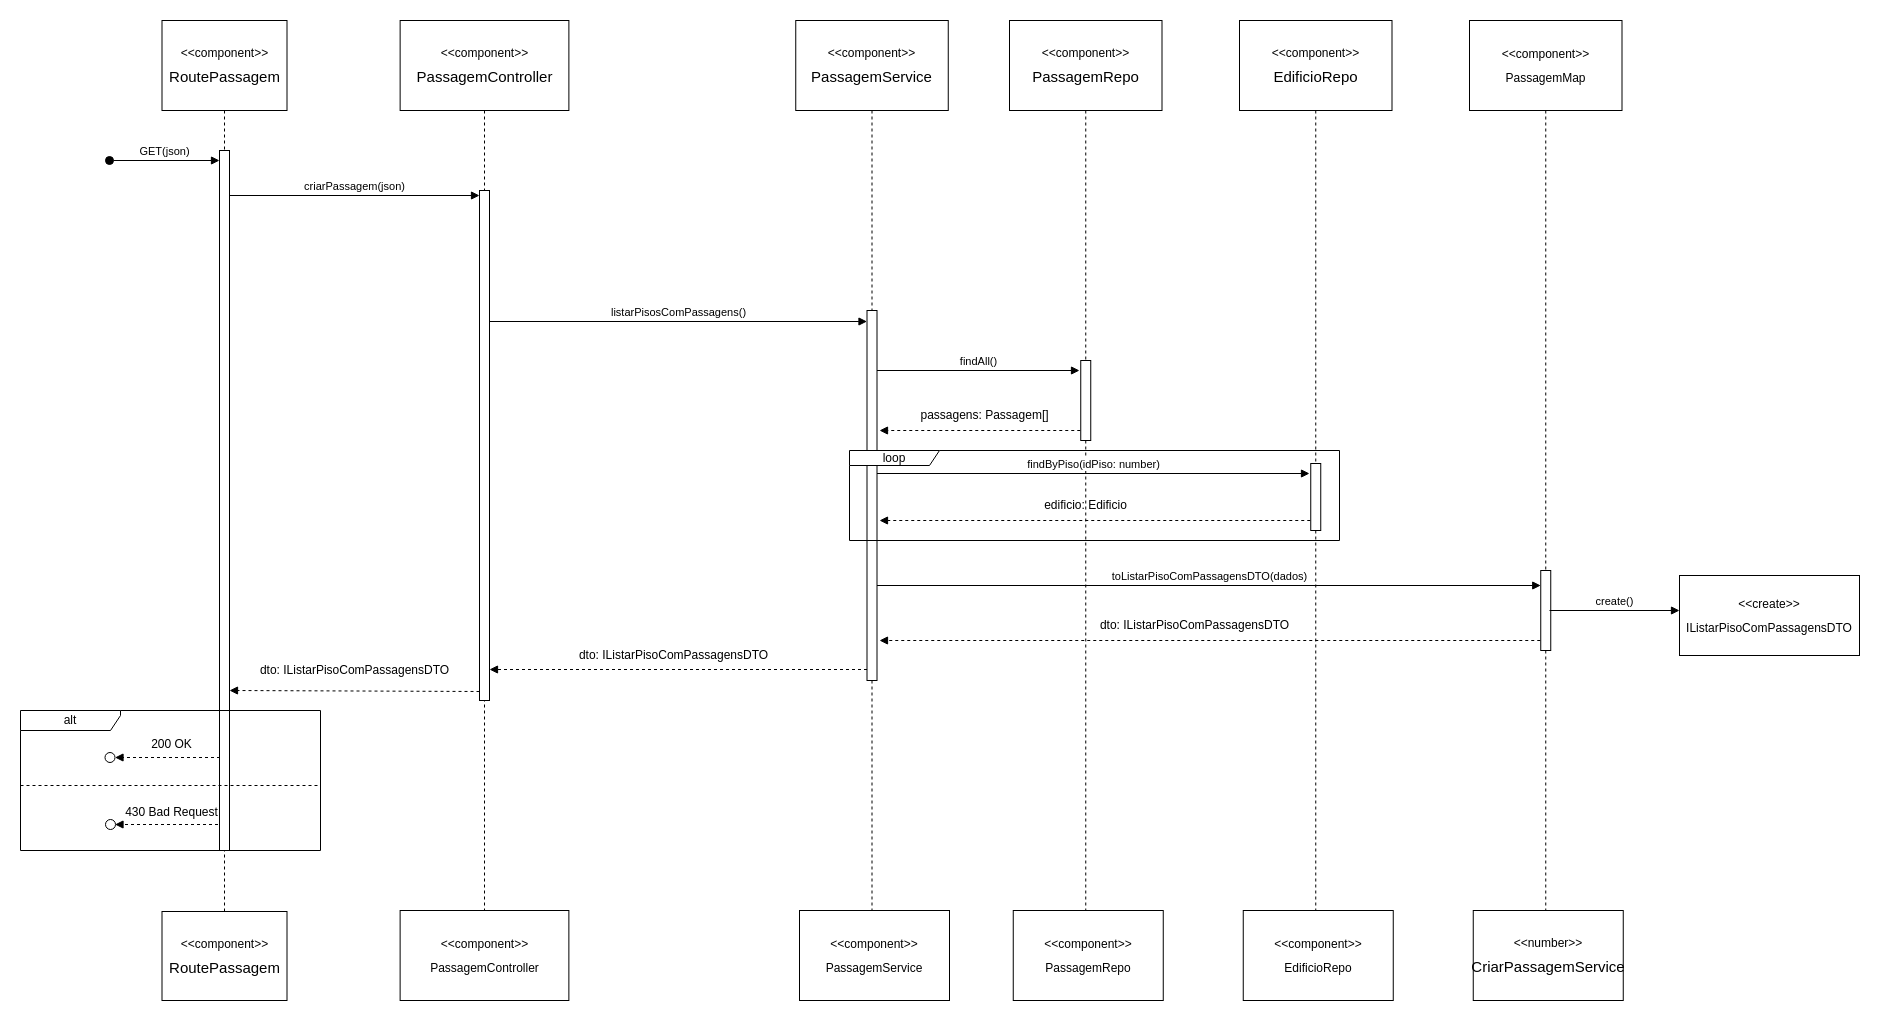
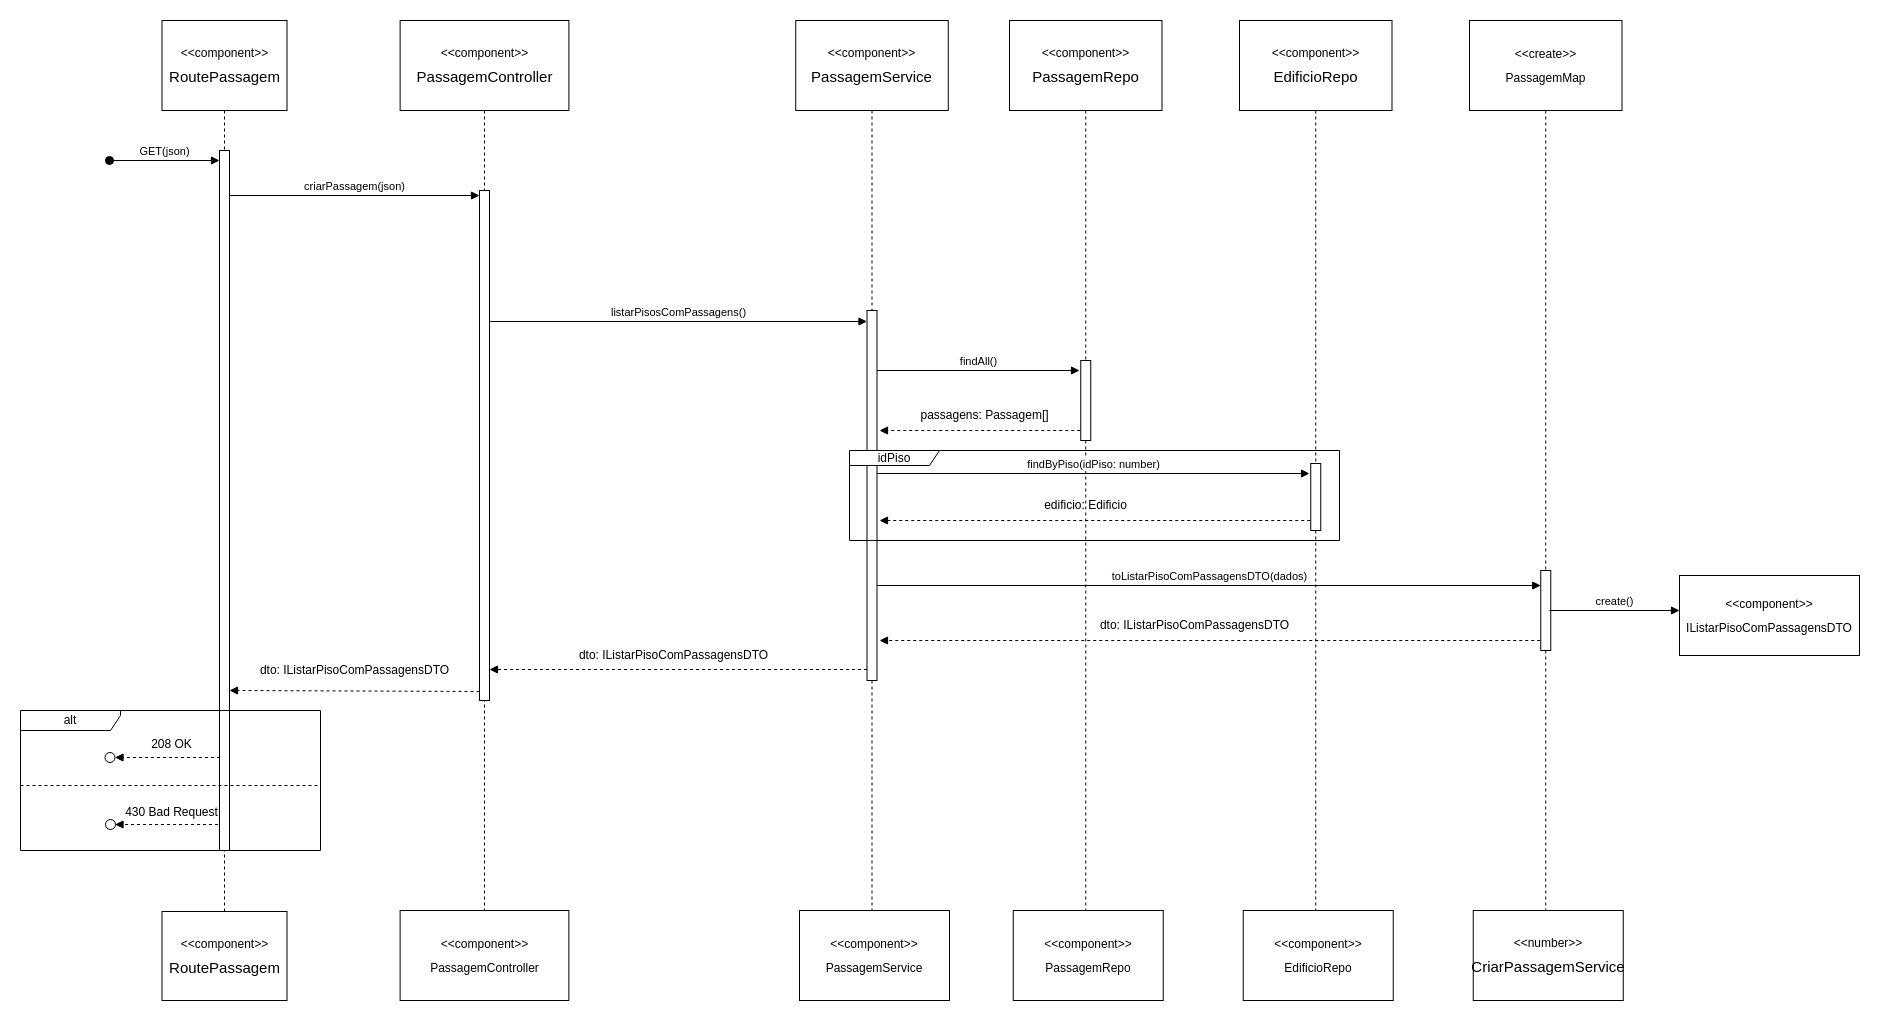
node "<<component>> PassagemMap": label "<<component>> PassagemMap" -> "<<create>> PassagemMap"
node "loop": label "loop" -> "idPiso"
node "<<create>> IListarPisoComPassagensDTO": label "<<create>> IListarPisoComPassagensDTO" -> "<<component>> IListarPisoComPassagensDTO"
node "200 OK": label "200 OK" -> "208 OK"
